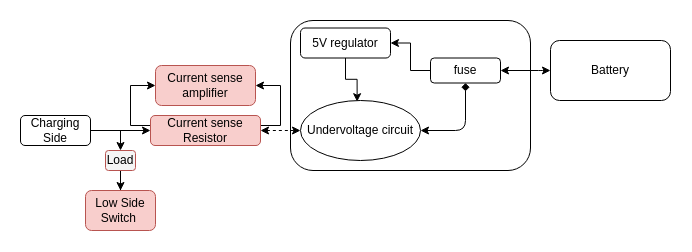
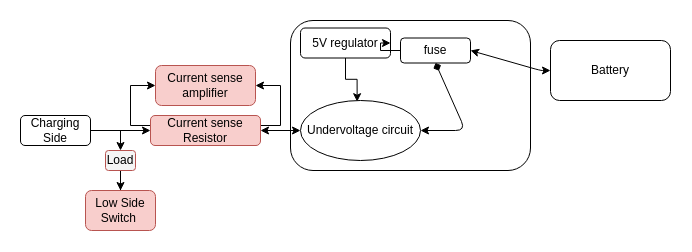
node "fuse": moved (466, 71) -> (436, 51)
edge "Current sense Resistor" -- "Undervoltage circuit": style dashed -> solid
